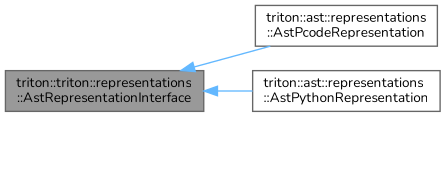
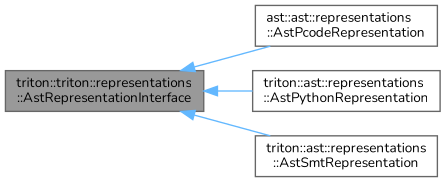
node "triton::ast::representations ::AstPcodeRepresentation": label "triton::ast::representations ::AstPcodeRepresentation" -> "ast::ast::representations ::AstPcodeRepresentation"
node "triton::ast::representations ::AstSmtRepresentation": added
